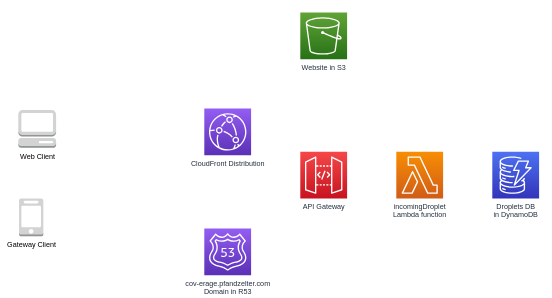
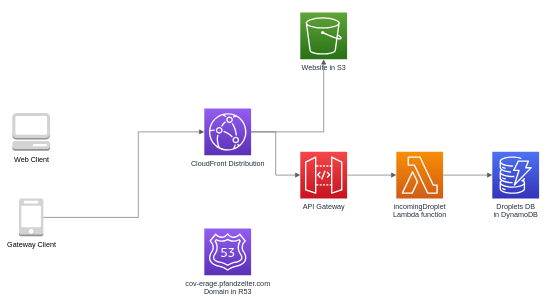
node "Web Client": moved (37, 129) -> (31, 132)
edge "CloudFront Distribution" -> "Website in S3": added
edge "CloudFront Distribution" -> "API Gateway": added
edge "API Gateway" -> "incomingDroplet Lambda function": added
edge "incomingDroplet Lambda function" -> "Droplets DB in DynamoDB": added
edge "Gateway Client" -> "CloudFront Distribution": added
